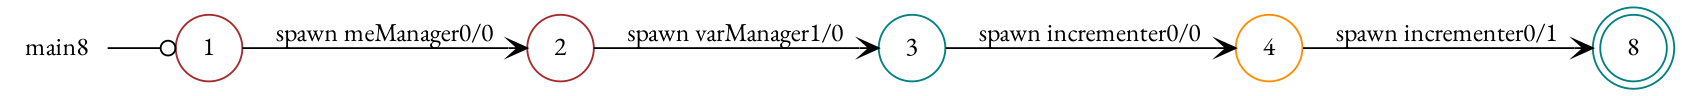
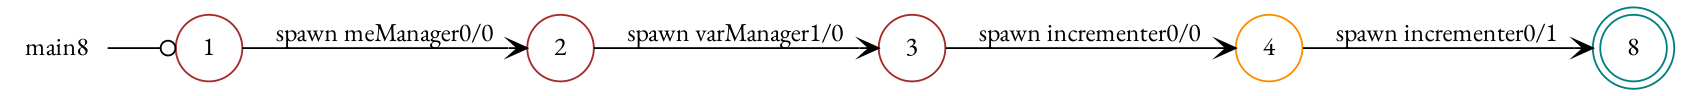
node "3": color teal -> brown
